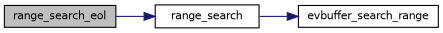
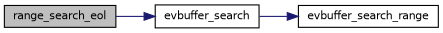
node "range_search": label "range_search" -> "evbuffer_search"
